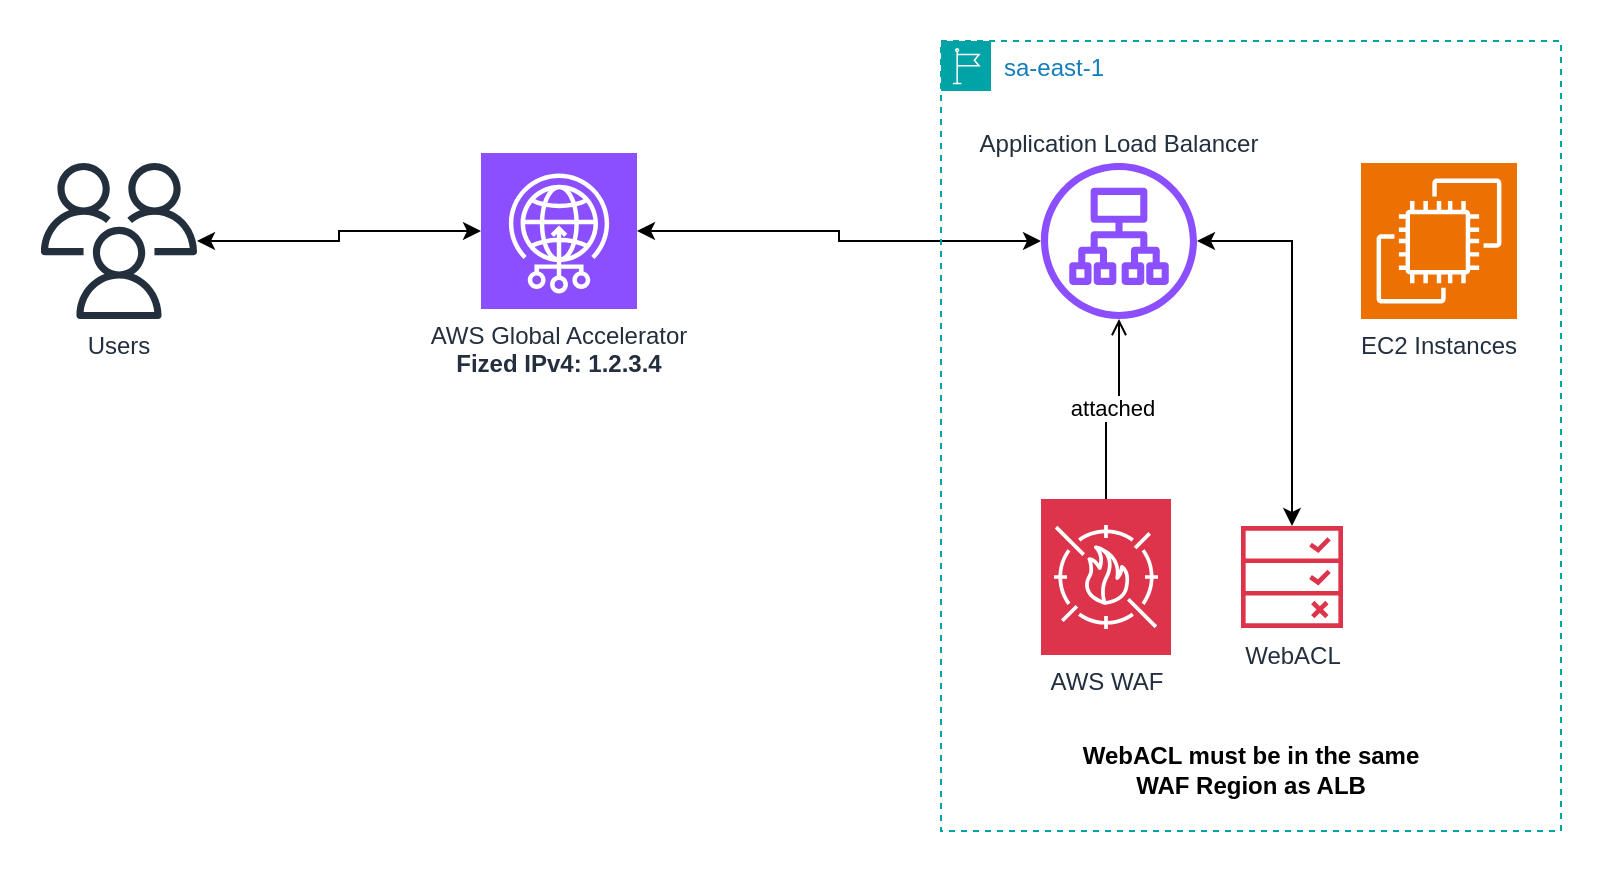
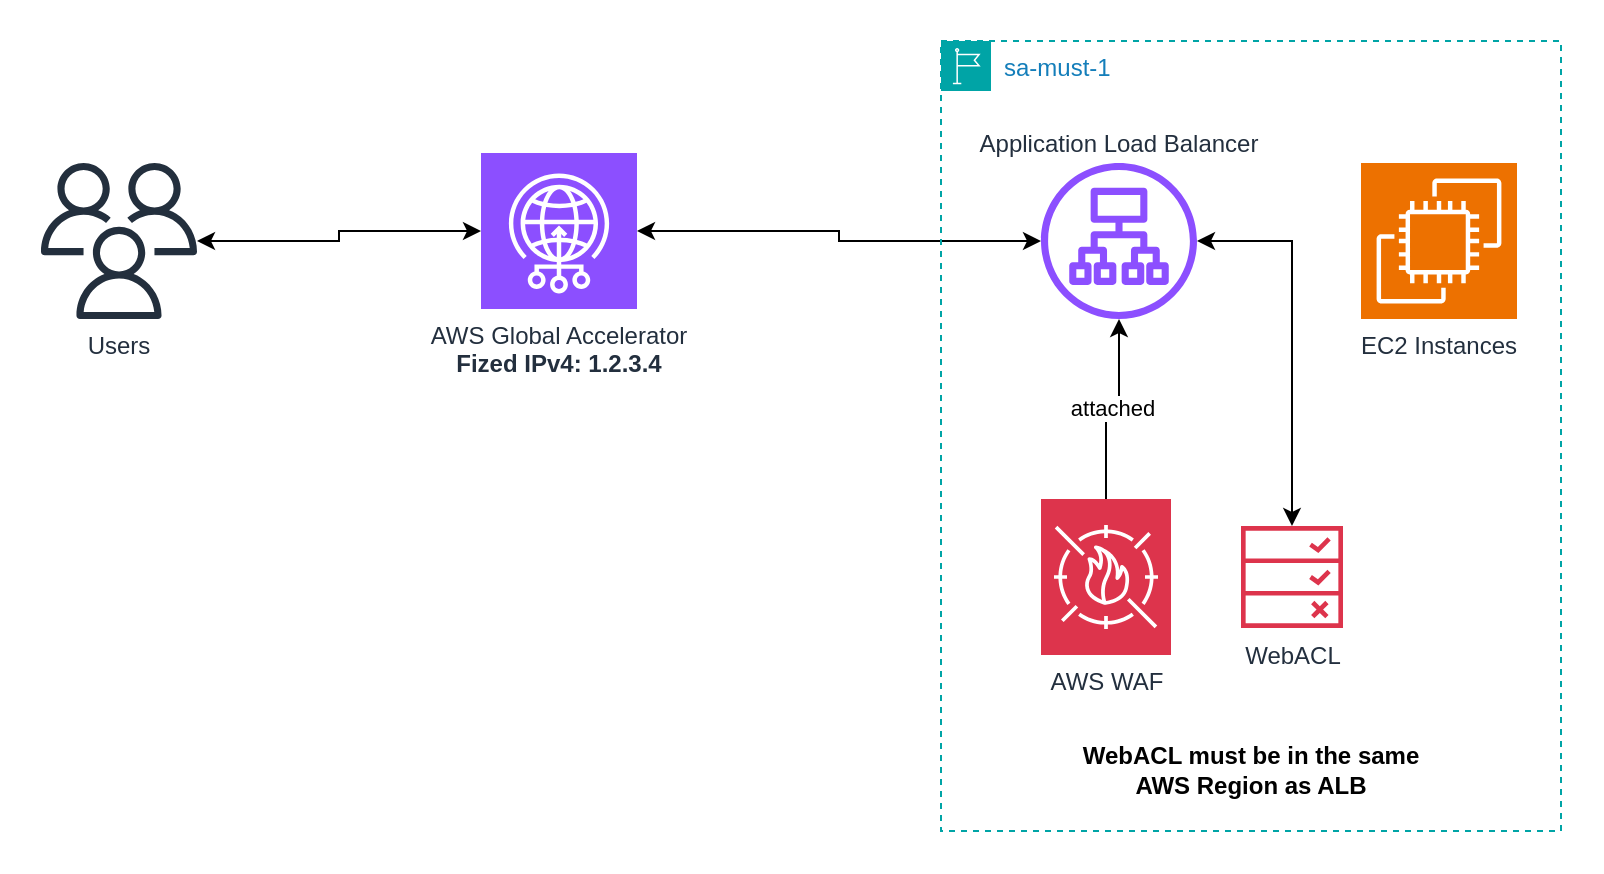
node "sa-east-1": label "sa-east-1" -> "sa-must-1"
edge "AWS WAF" -> "Application Load Balancer": arrowhead open -> classic
node "WebACL must be in the same WAF Region as ALB": label "WebACL must be in the same WAF Region as ALB" -> "WebACL must be in the same AWS Region as ALB"
